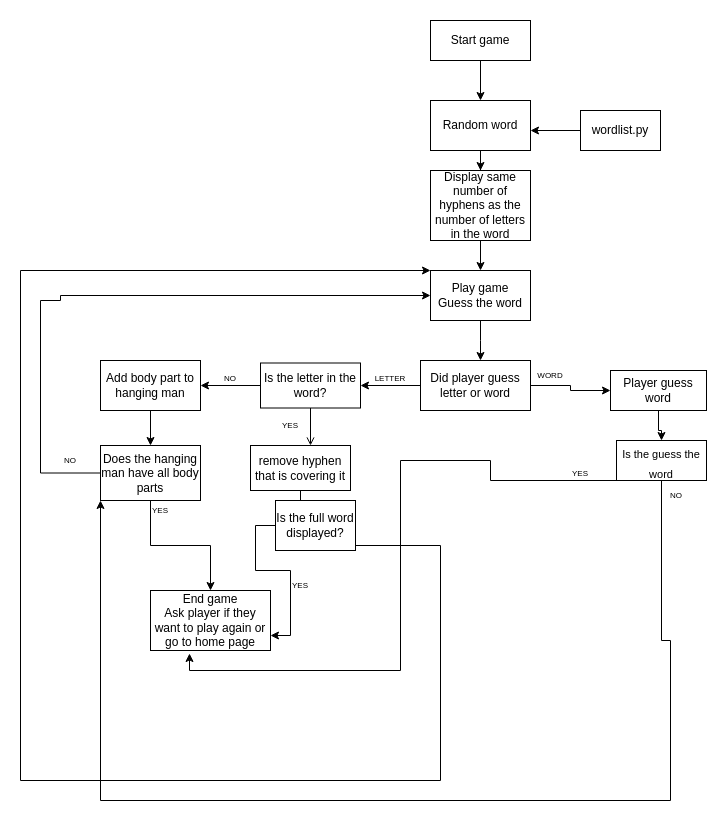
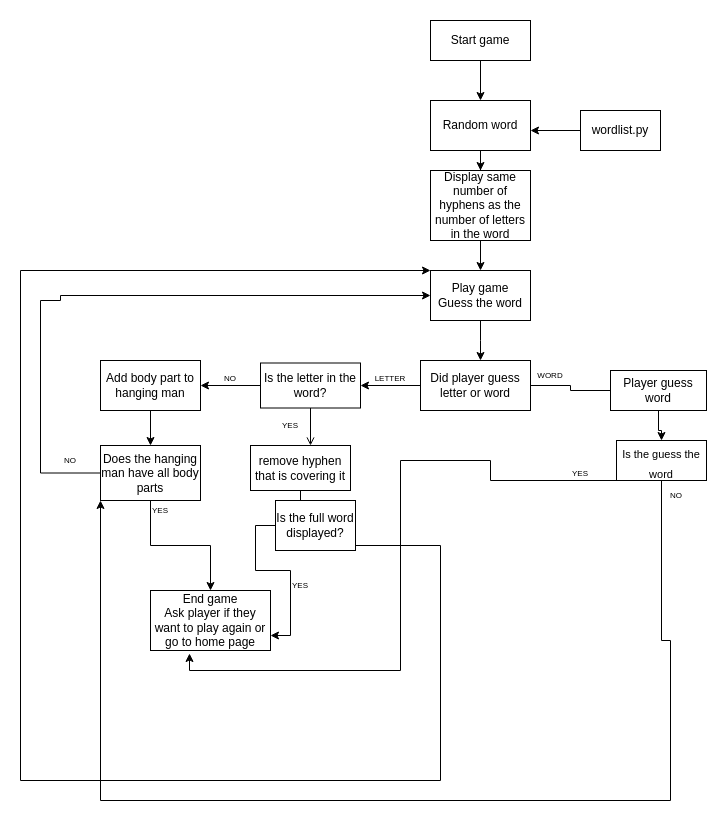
edge "Did player guess letter or word" -> "Player guess word": arrowhead classic -> none
